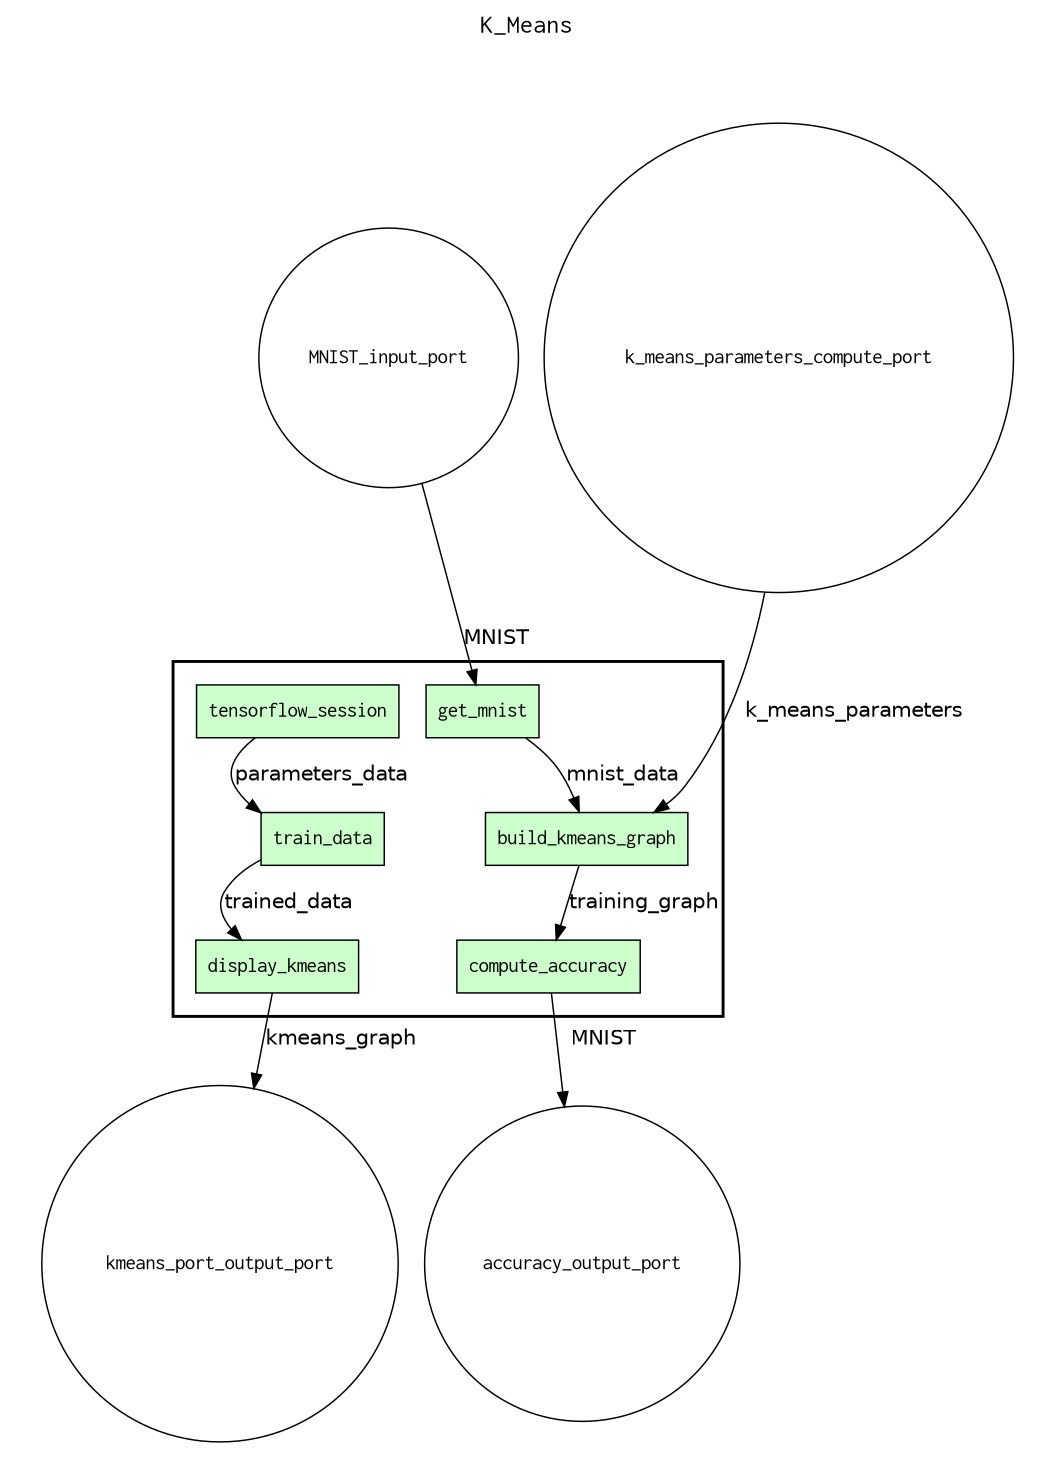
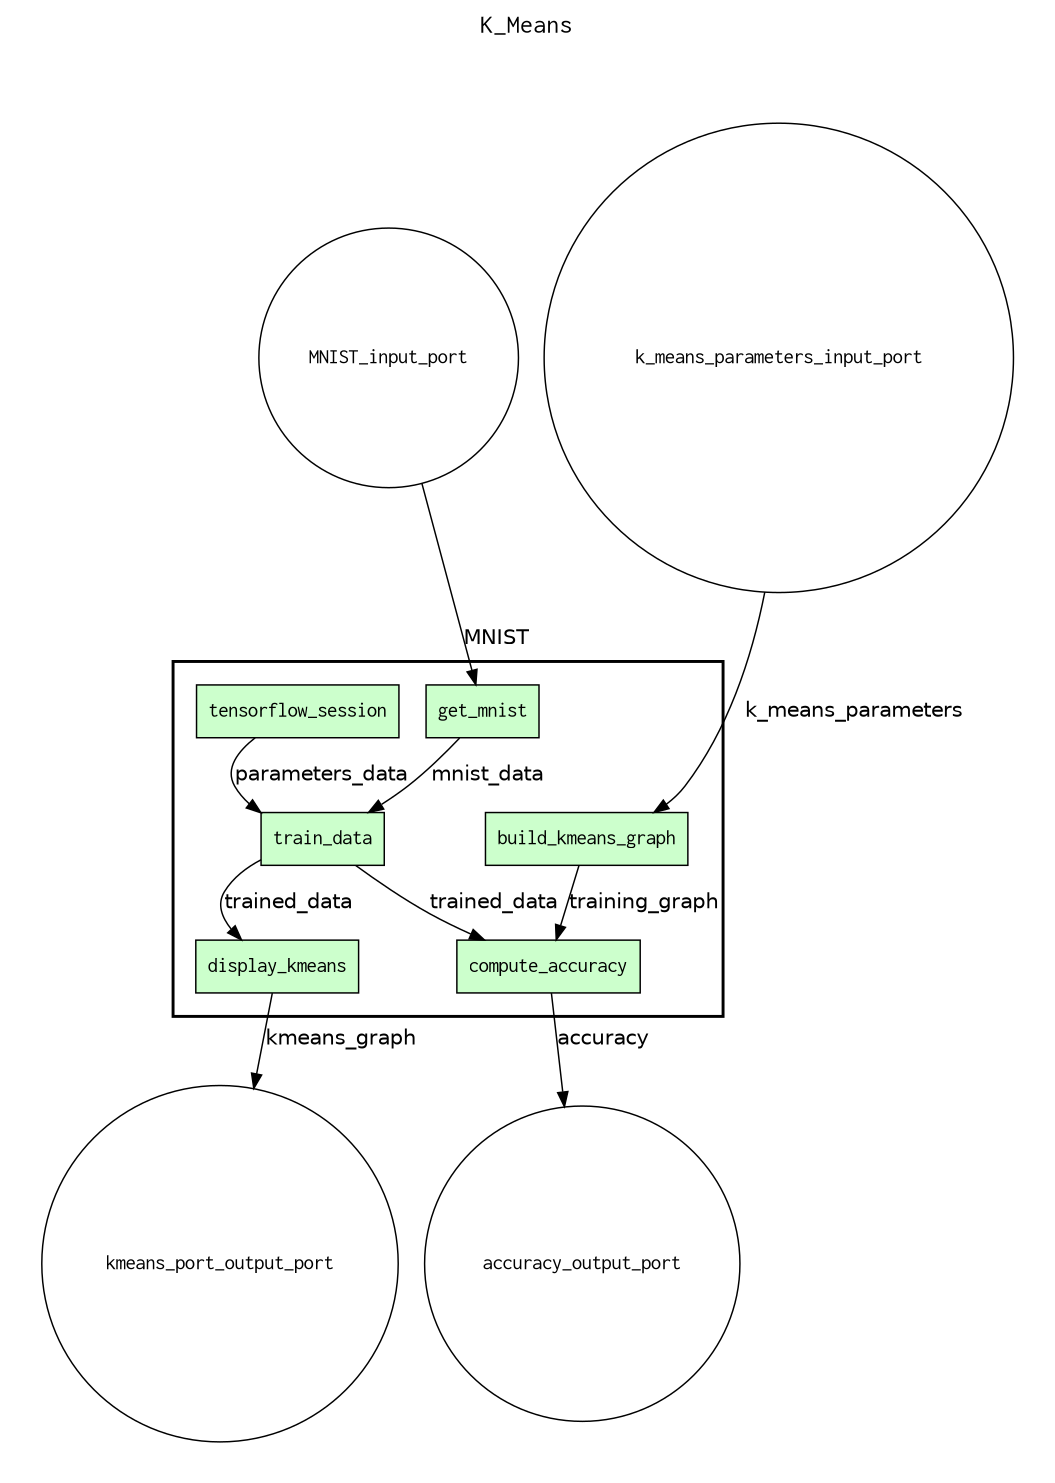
node "k_means_parameters_compute_port": label "k_means_parameters_compute_port" -> "k_means_parameters_input_port"
edge "get_mnist" -> "build_kmeans_graph": now "get_mnist" -> "train_data"
edge "train_data" -> "compute_accuracy": added, label "trained_data"
edge "compute_accuracy" -> "accuracy_output_port": label "MNIST" -> "accuracy"
